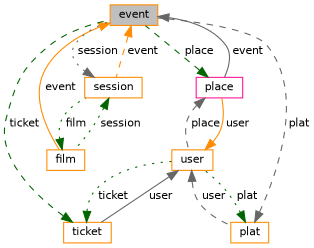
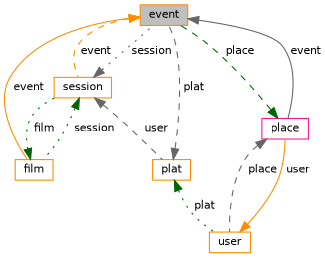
edge "plat" -> "user": now "plat" -> "session"
node "ticket": removed
